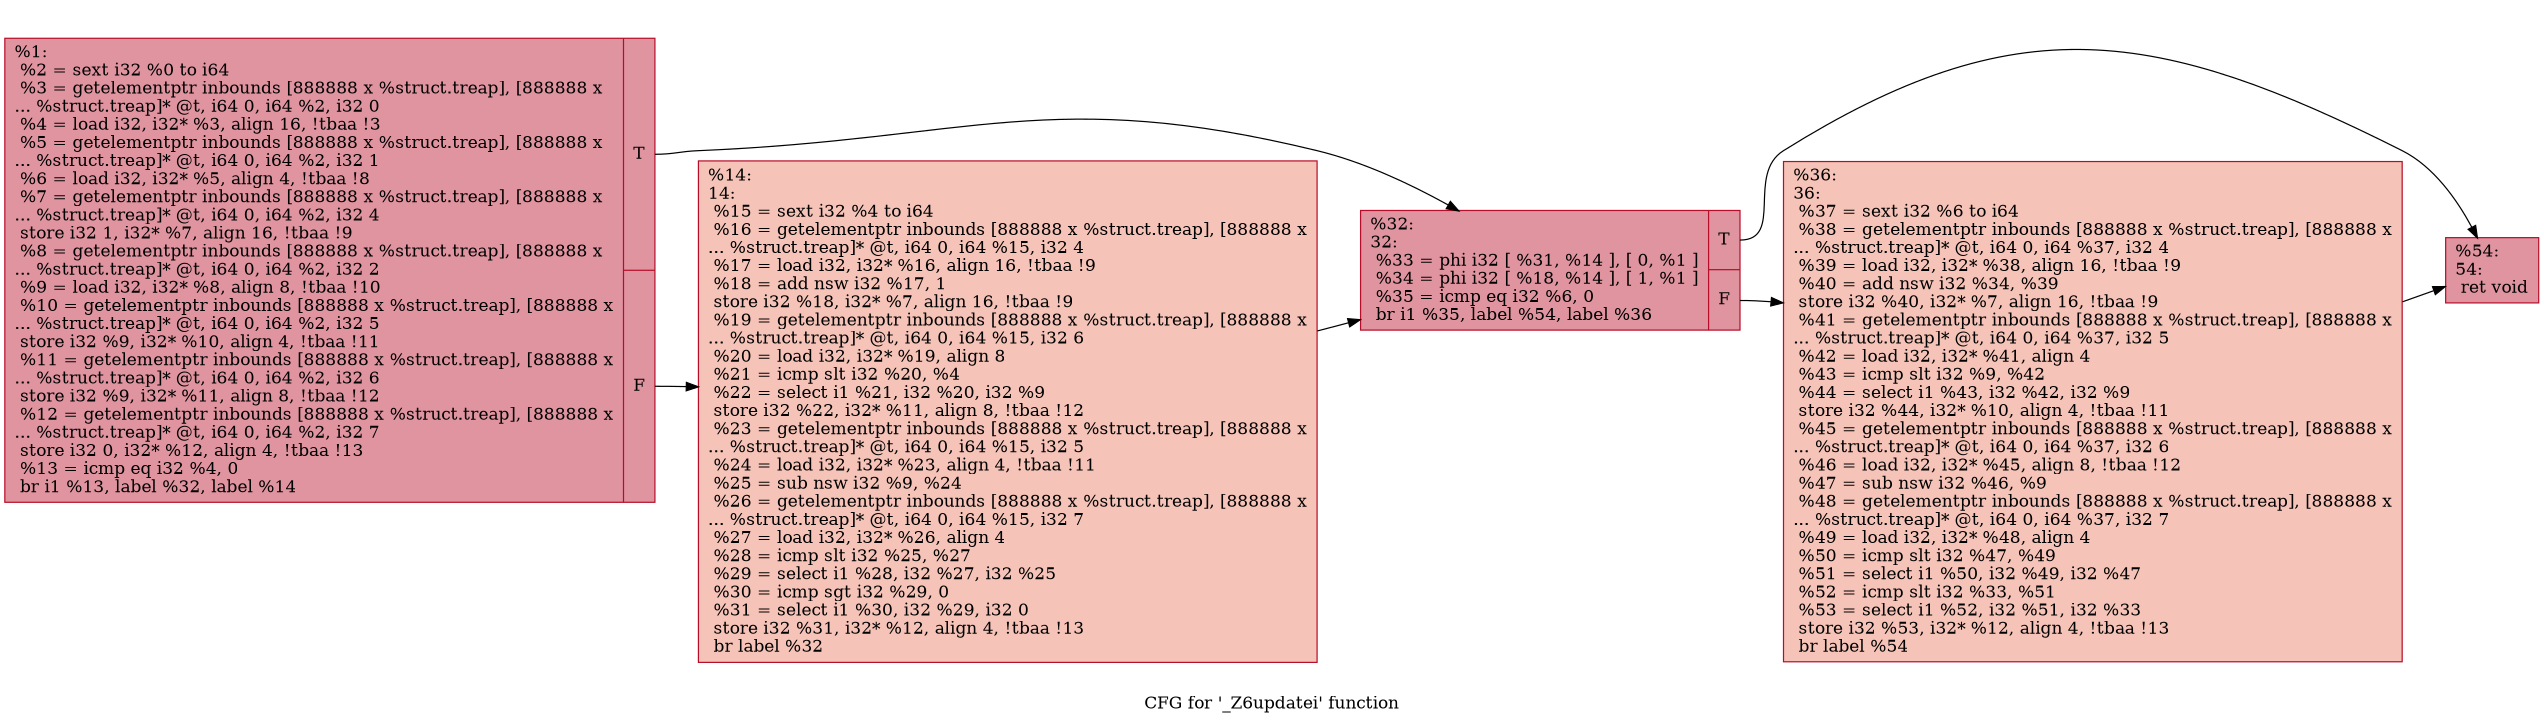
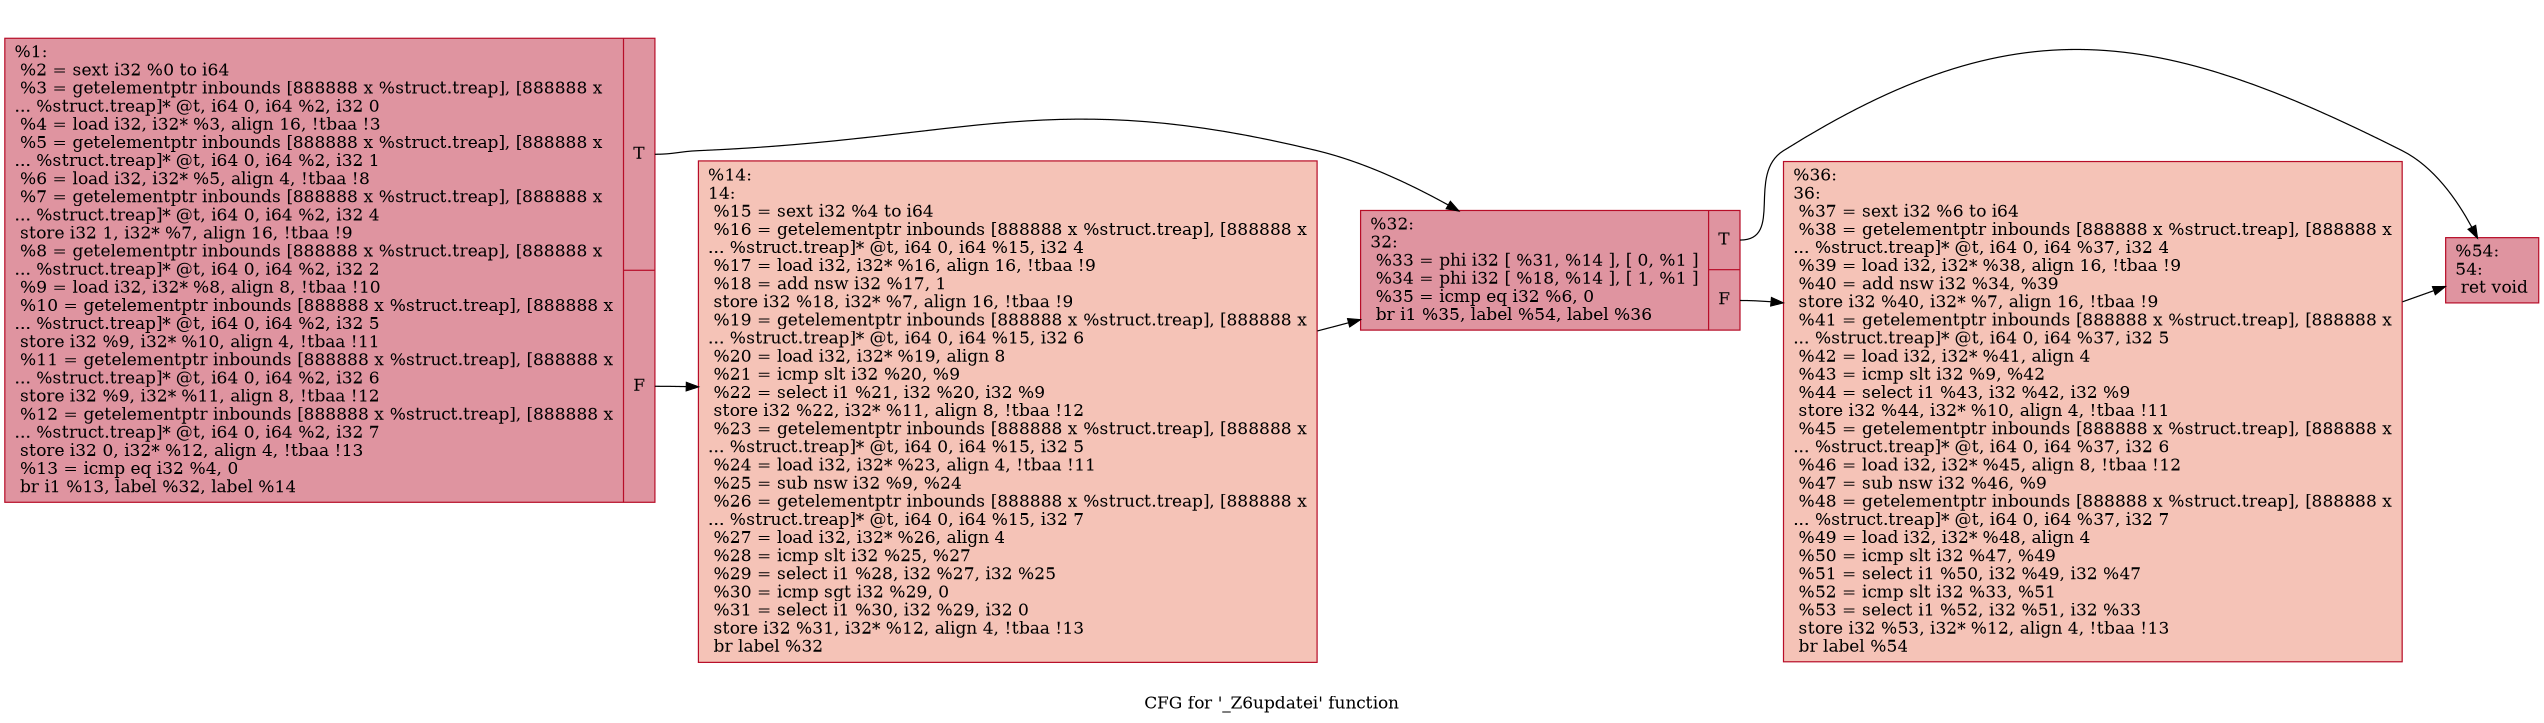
node "%14:": text "%21 = icmp slt i32 %20, %4" -> "%21 = icmp slt i32 %20, %9"
